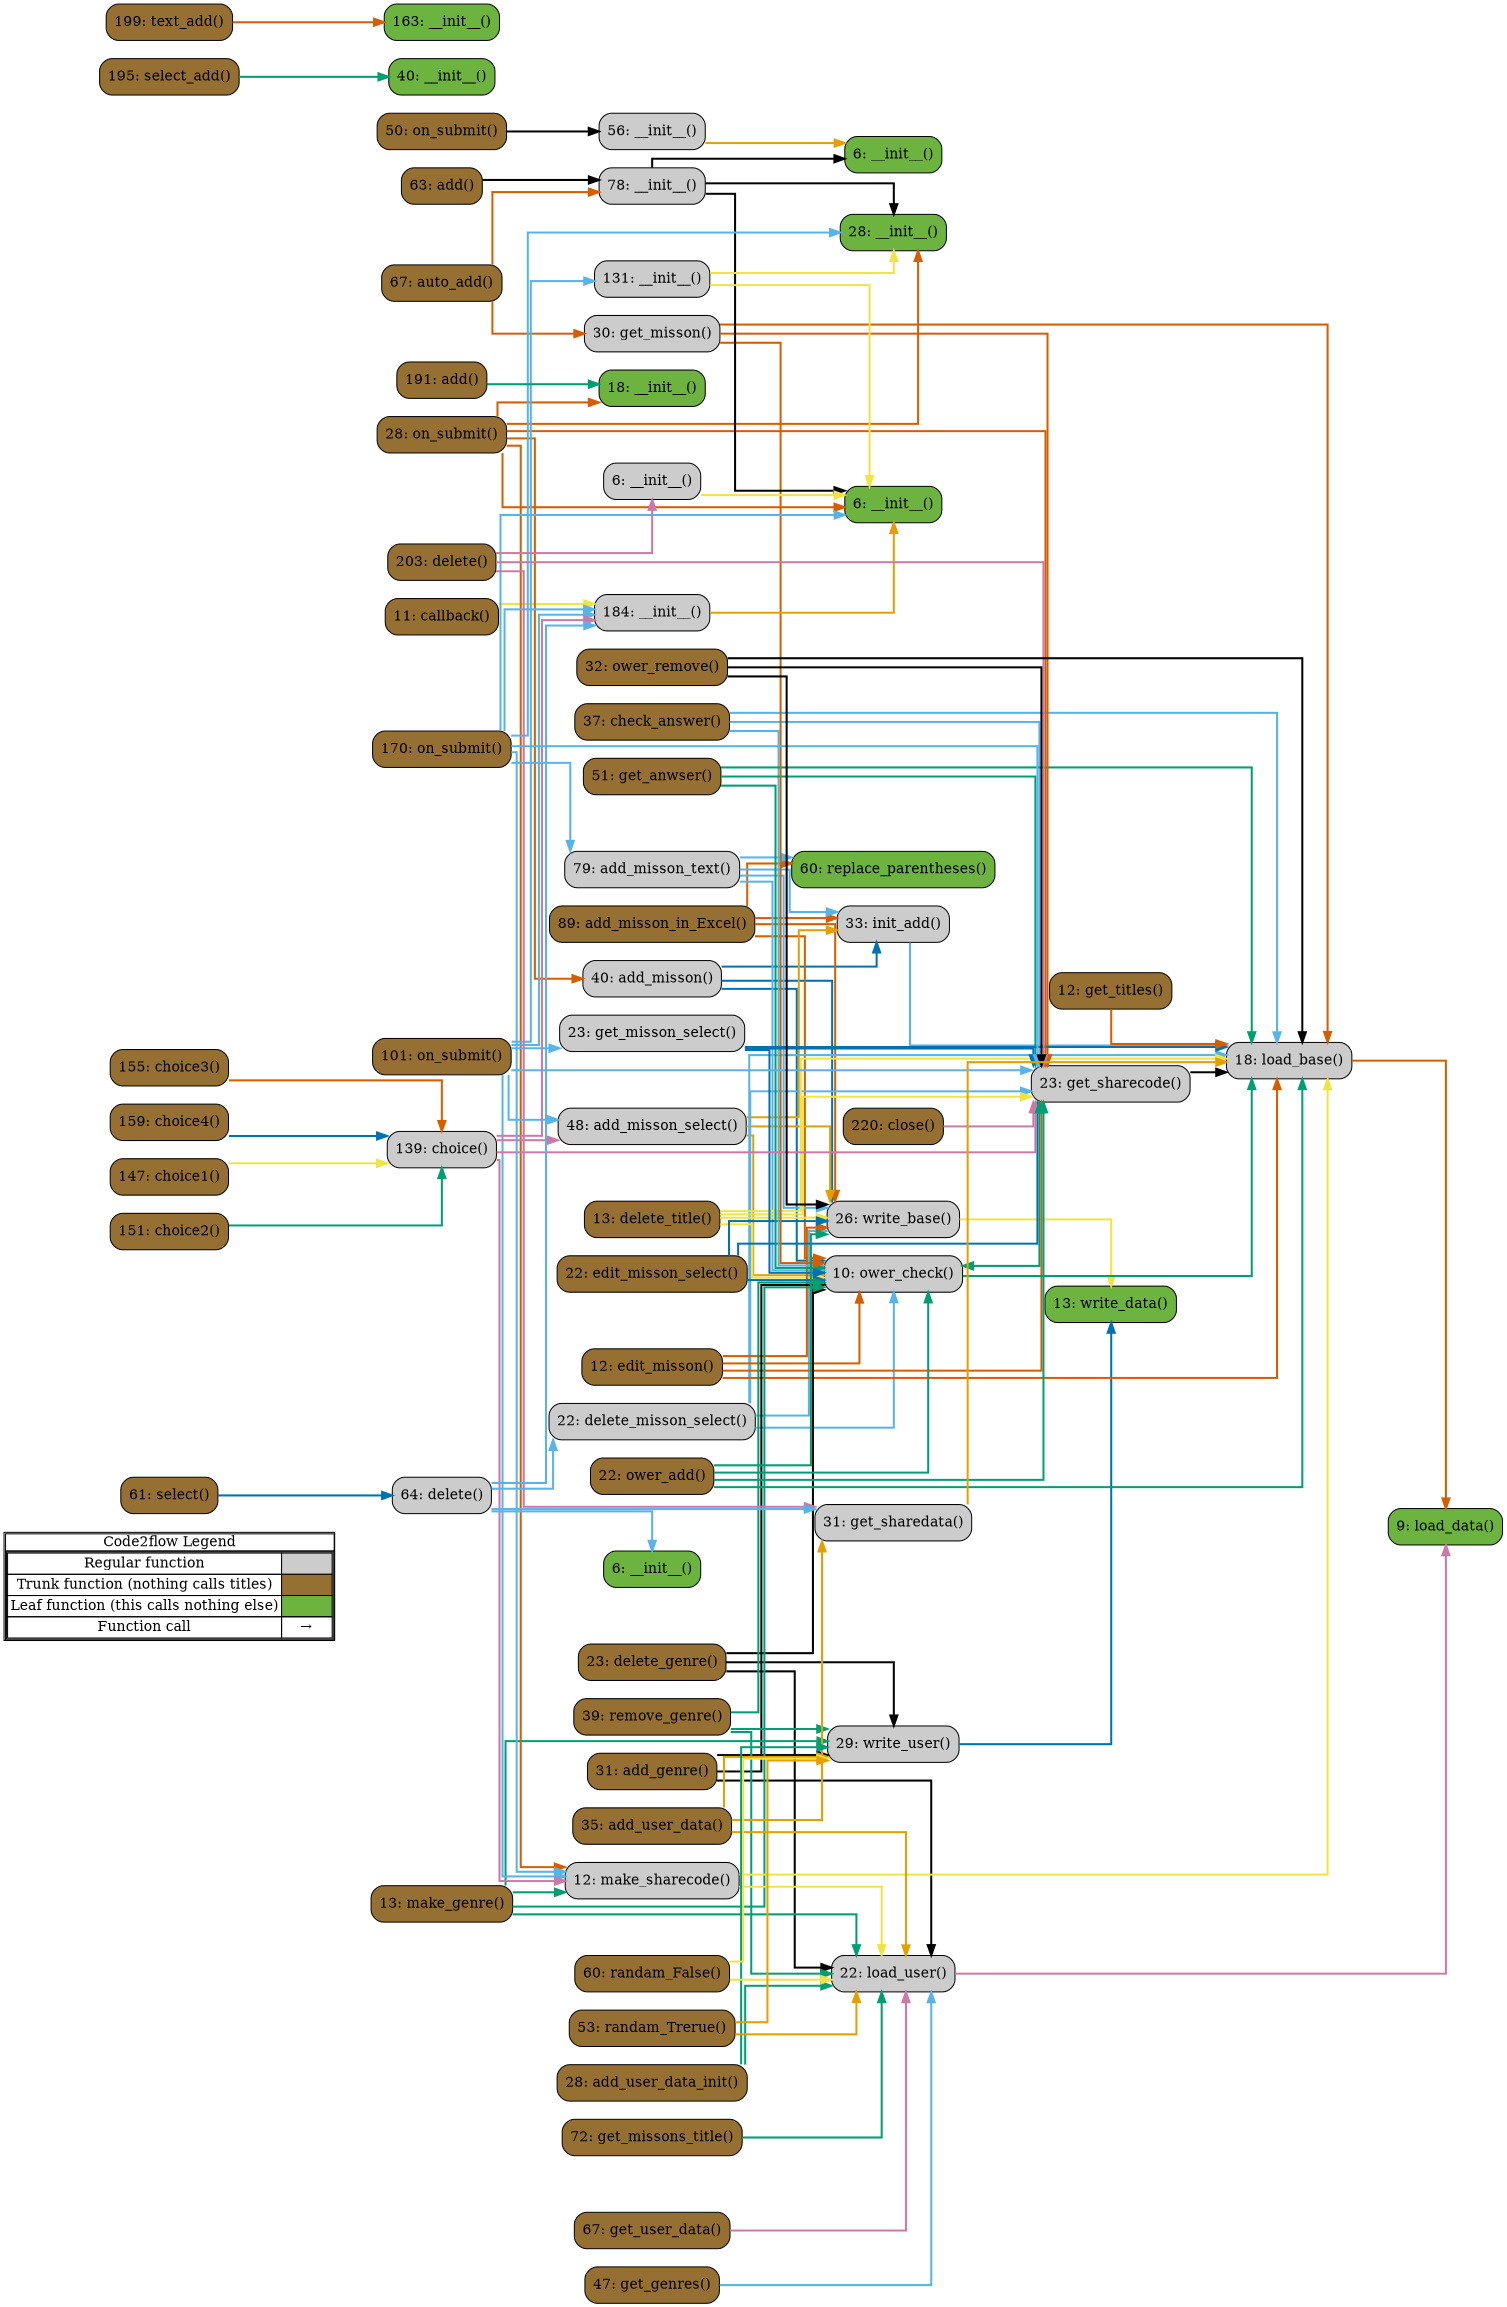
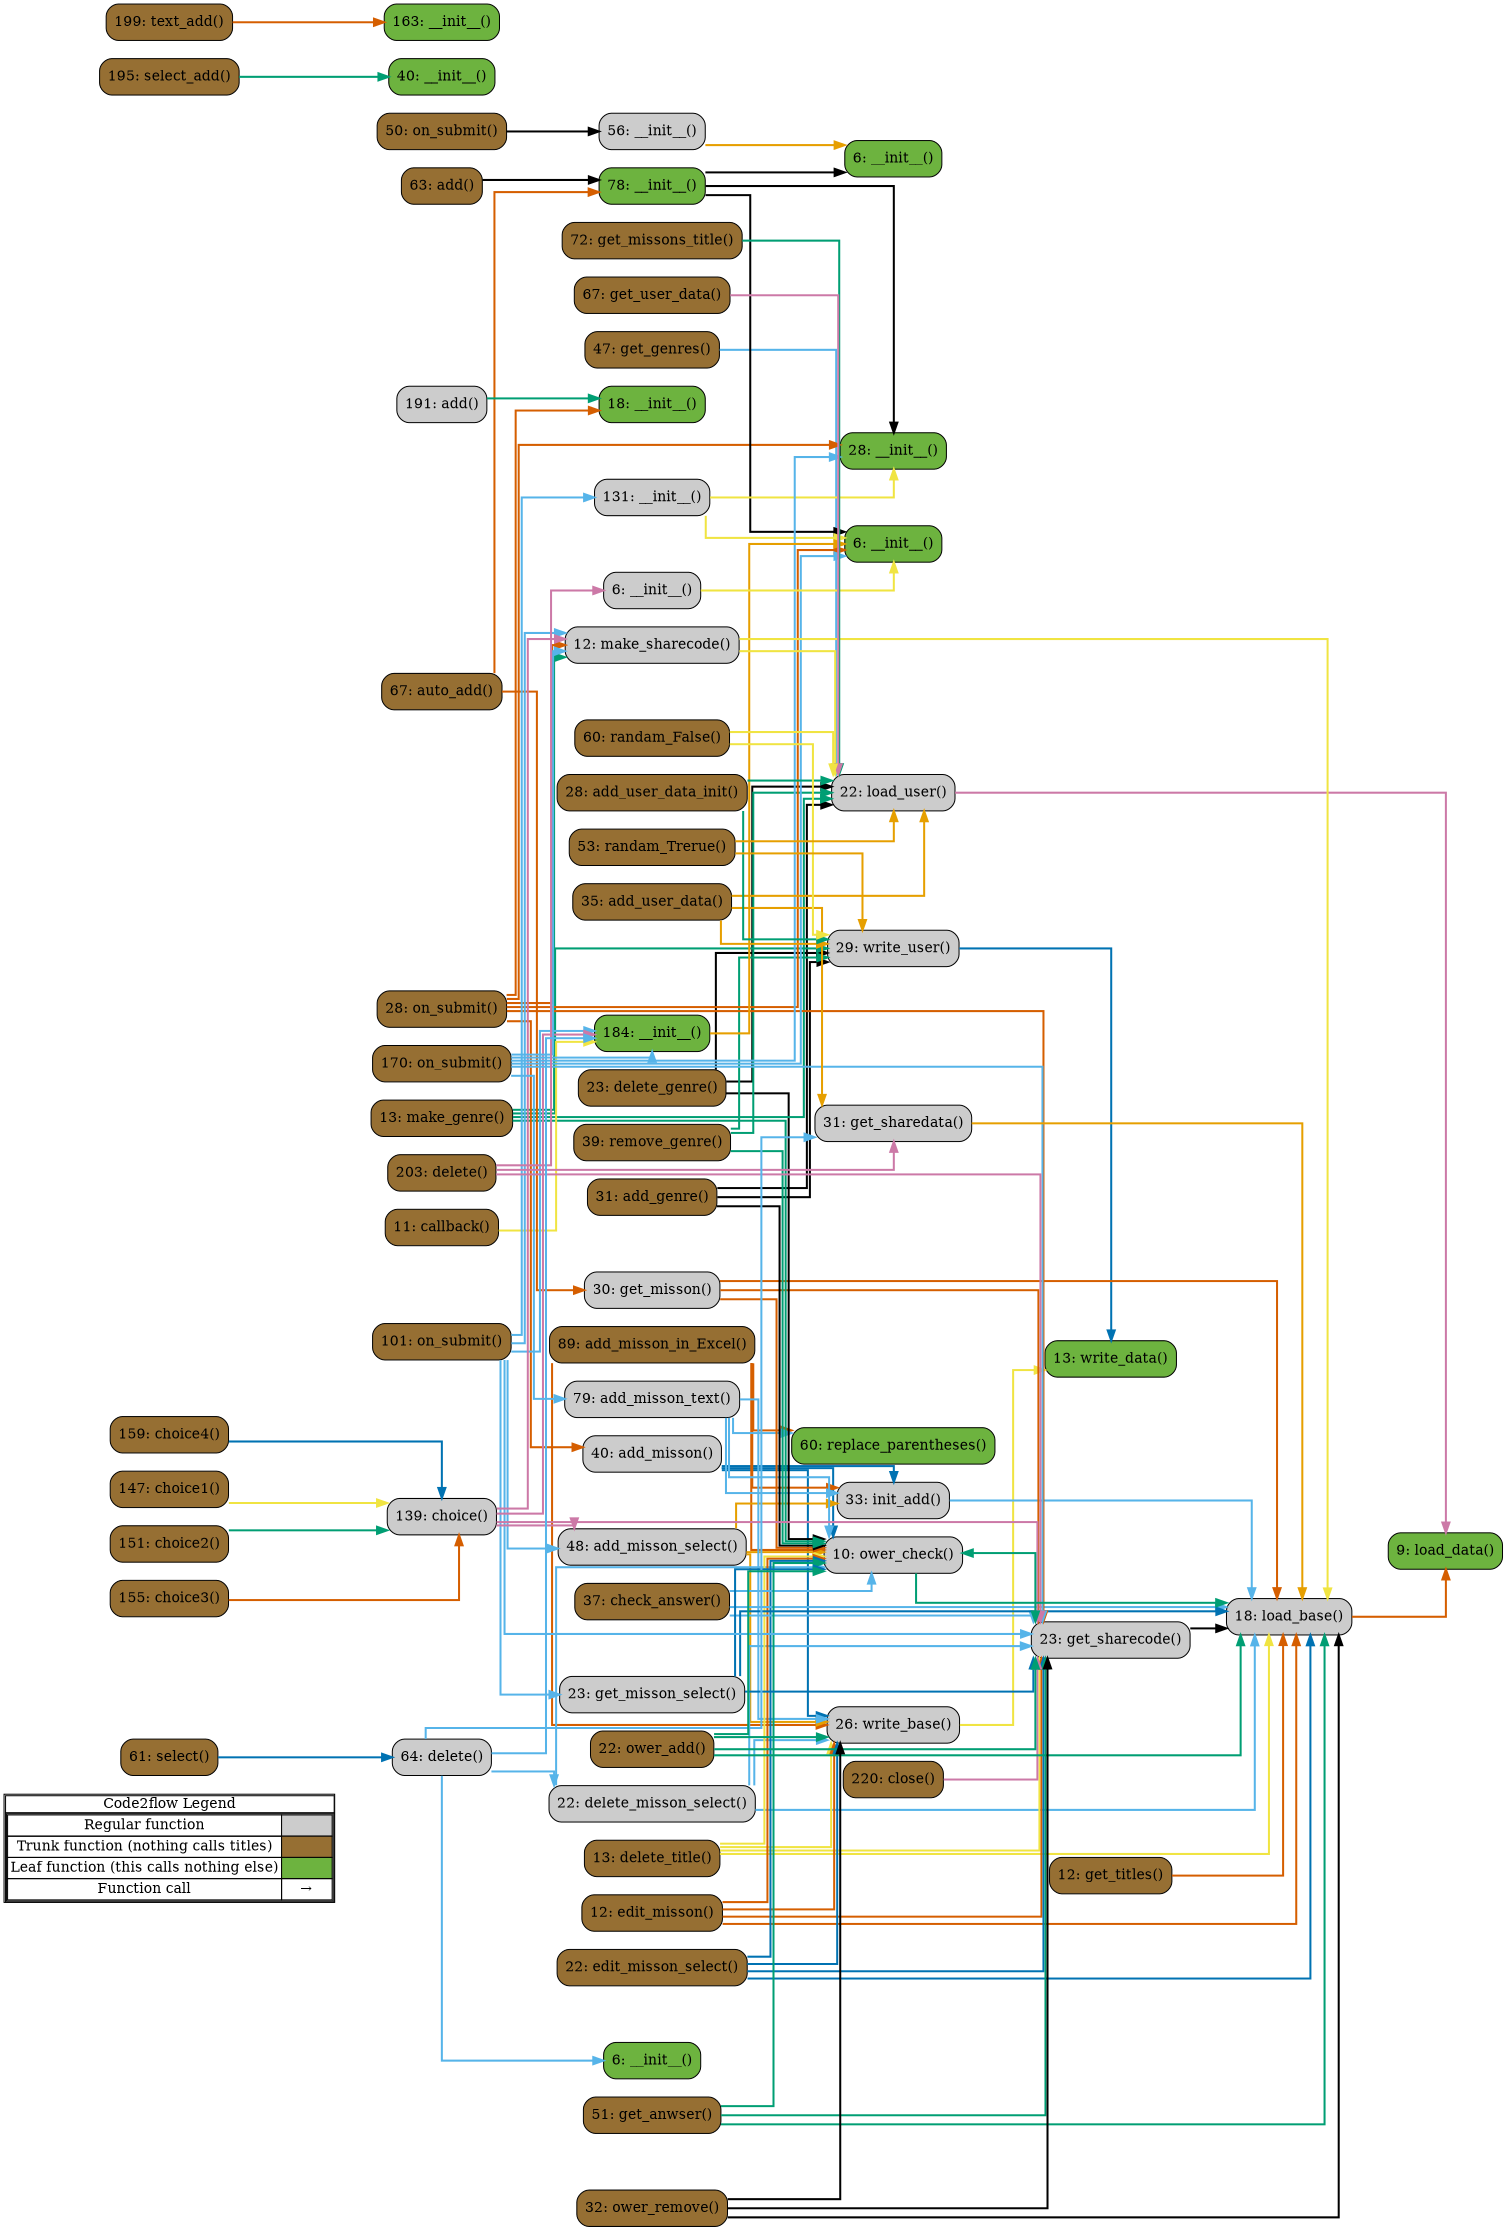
node "78: __init__()": fillcolor #cccccc -> #6db33f
node "191: add()": fillcolor #966f33 -> #cccccc
node "184: __init__()": fillcolor #cccccc -> #6db33f
edge "22: edit_misson_select()" -> "18: load_base()": added
